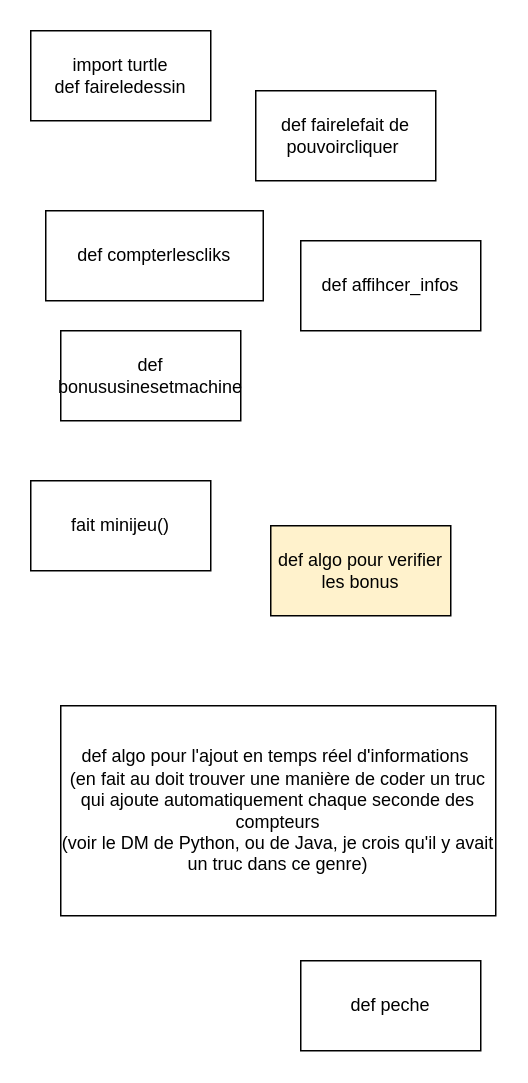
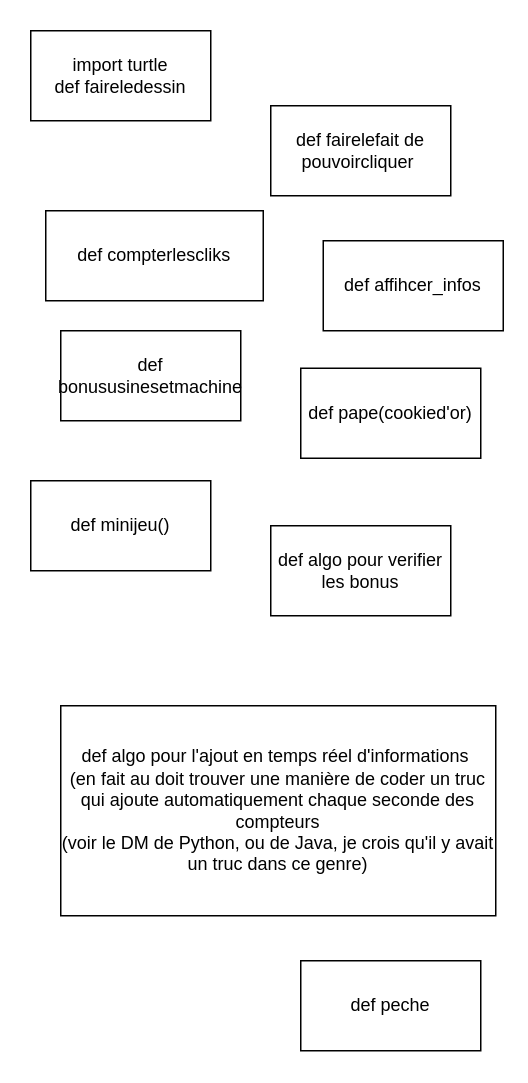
node "def fairelefait de pouvoircliquer": moved (346, 136) -> (361, 151)
node "def affihcer_infos": moved (391, 286) -> (413, 286)
node "def pape(cookied'or)": added
node "fait minijeu()": label "fait minijeu()" -> "def minijeu()"
node "def algo pour verifier les bonus": fillcolor #fff2cc -> #ffffff
